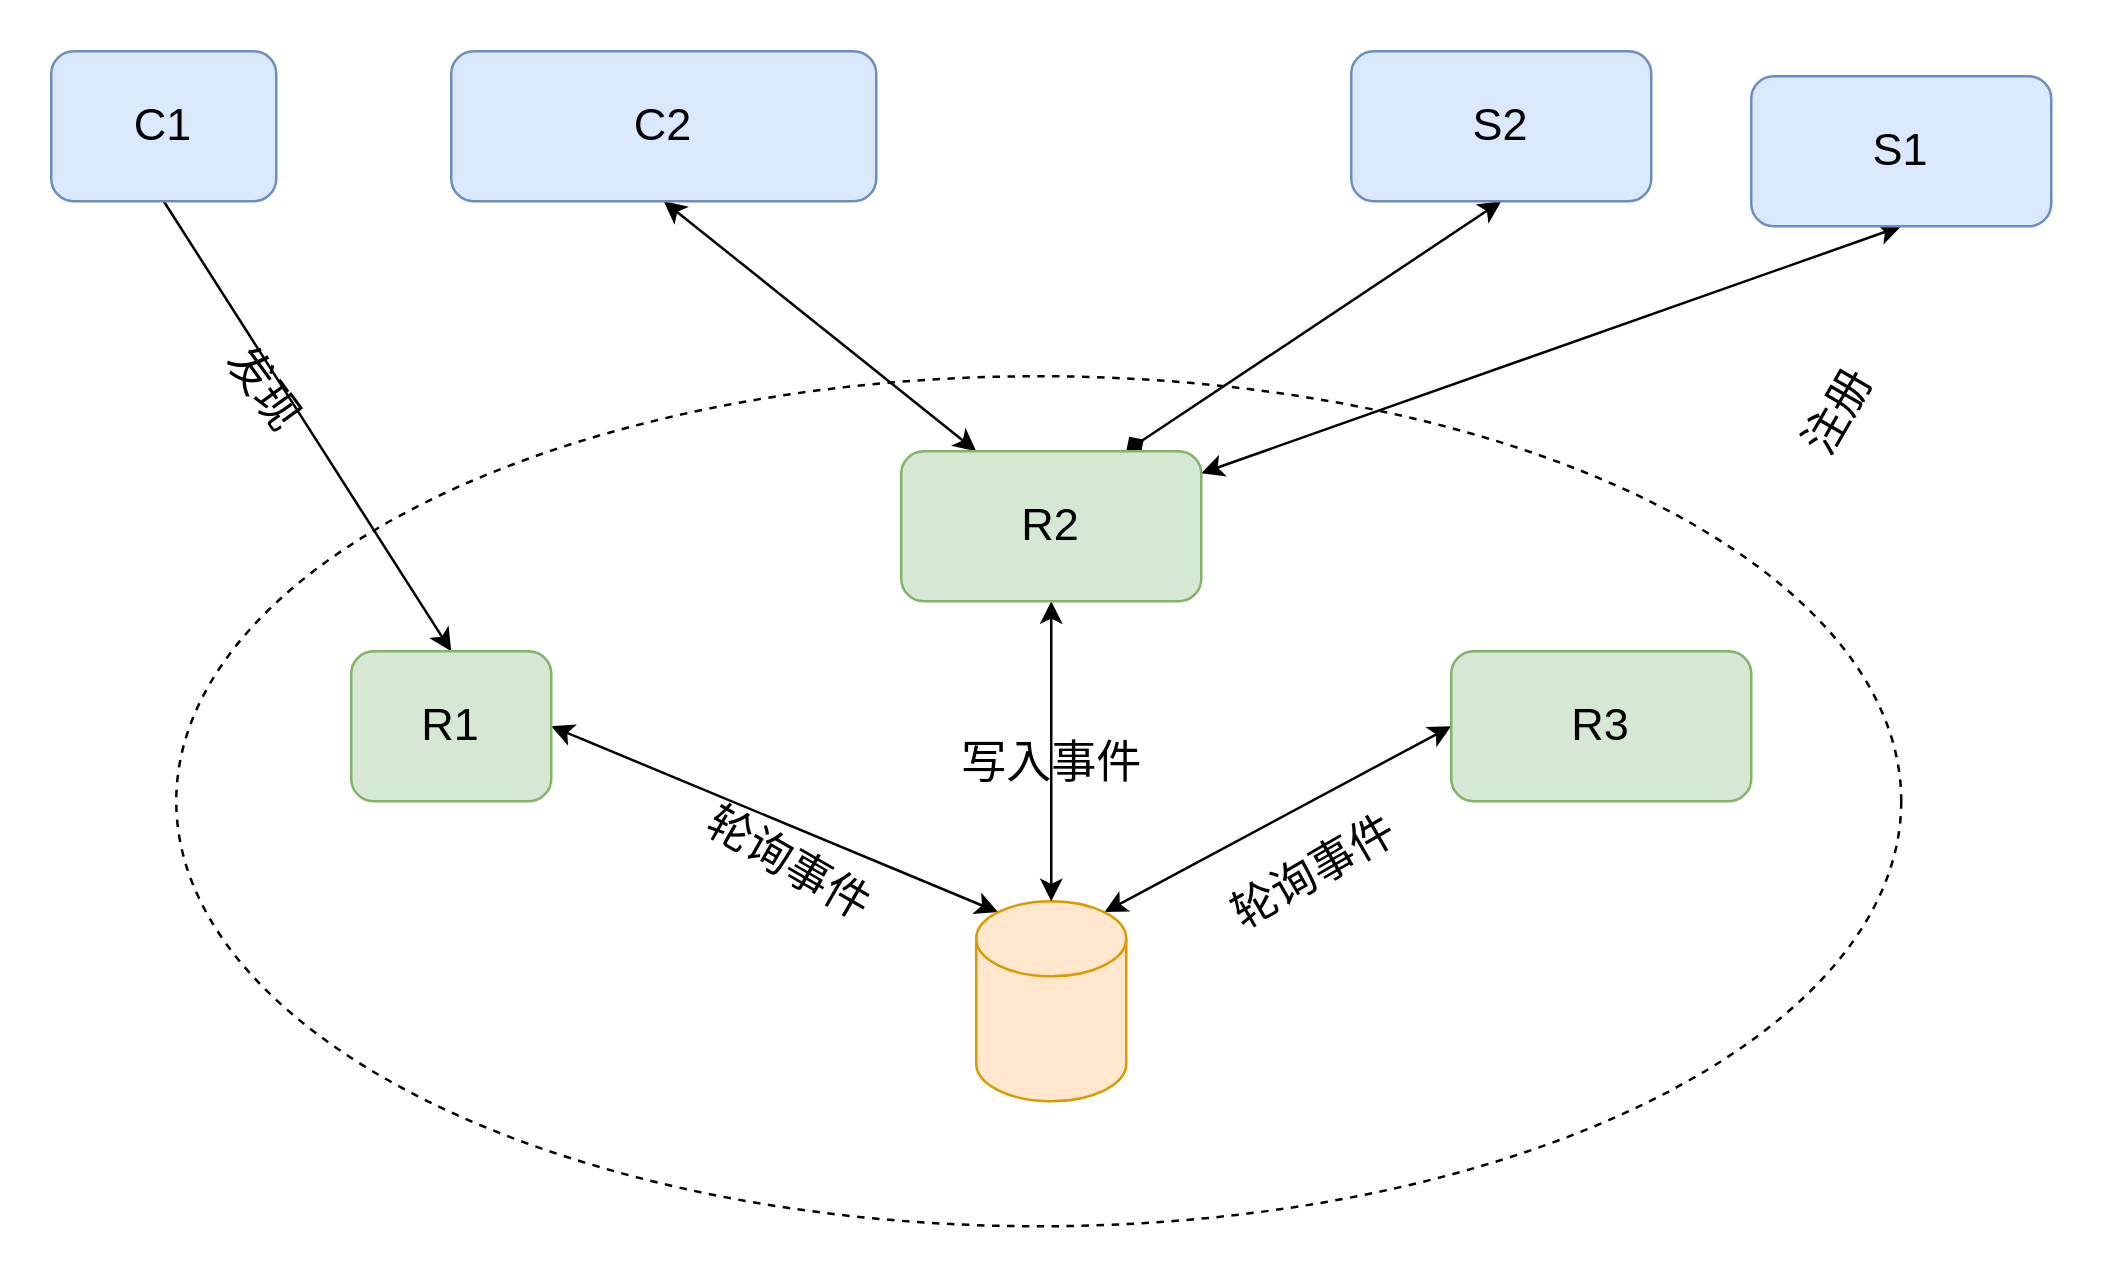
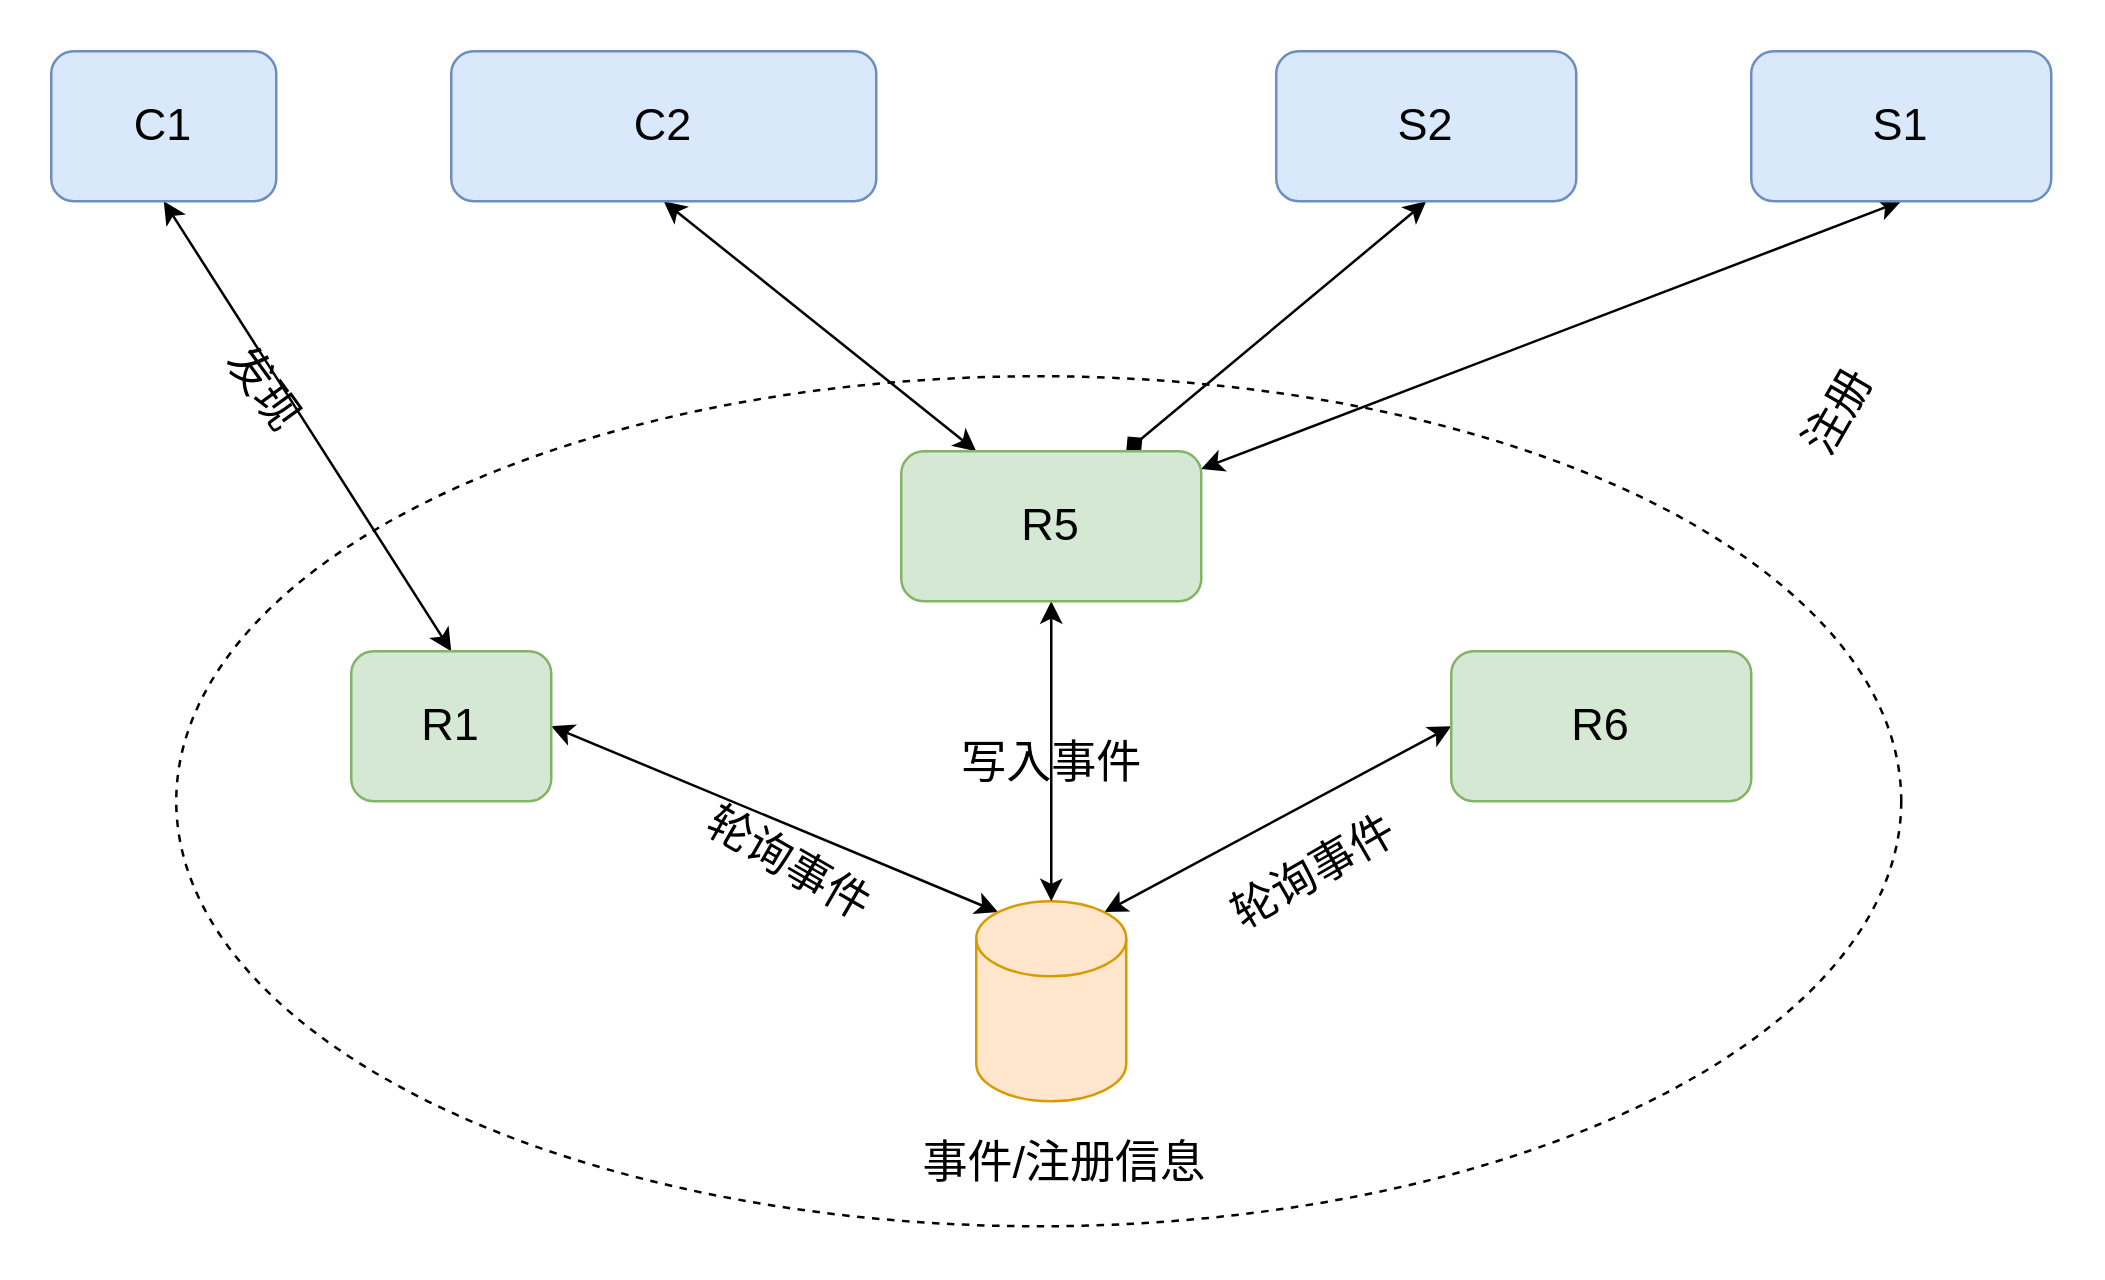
node "S2": moved (1501, 126) -> (1426, 126)
node "S1": moved (1901, 151) -> (1901, 126)
edge "C1" -> "R1": arrowhead none -> classic
node "R2": label "R2" -> "R5"
node "R3": label "R3" -> "R6"
node "事件/注册信息": added
